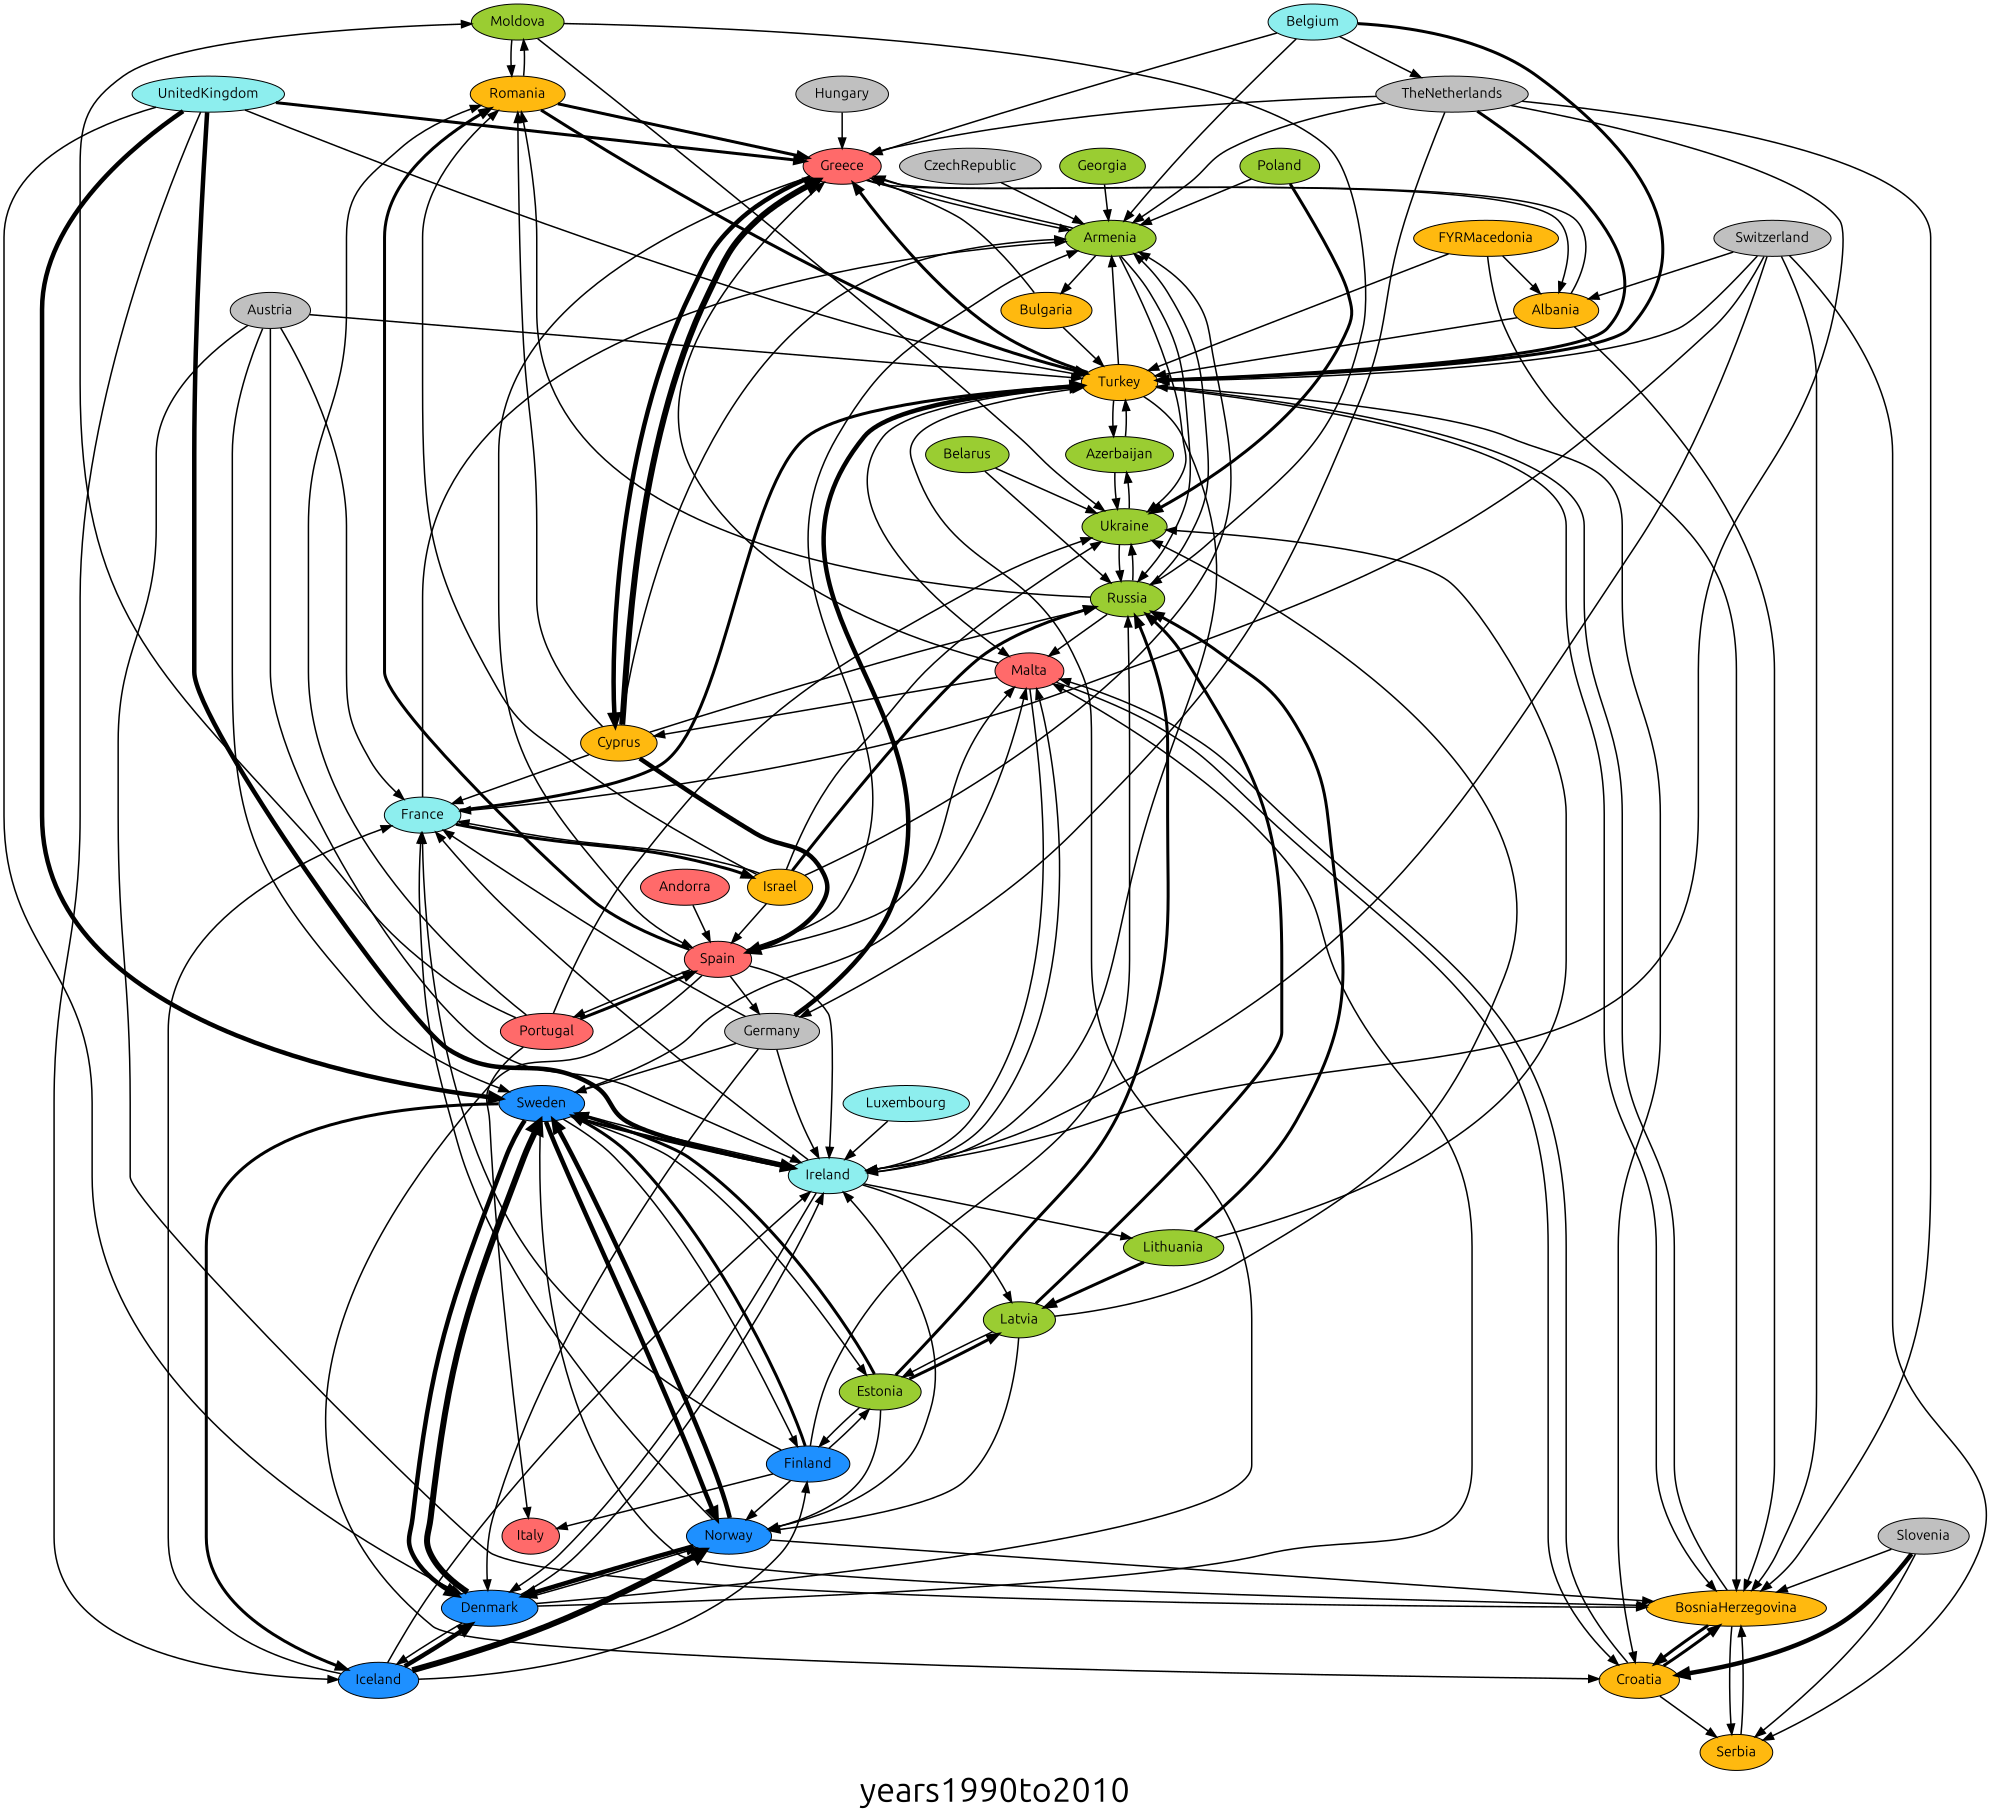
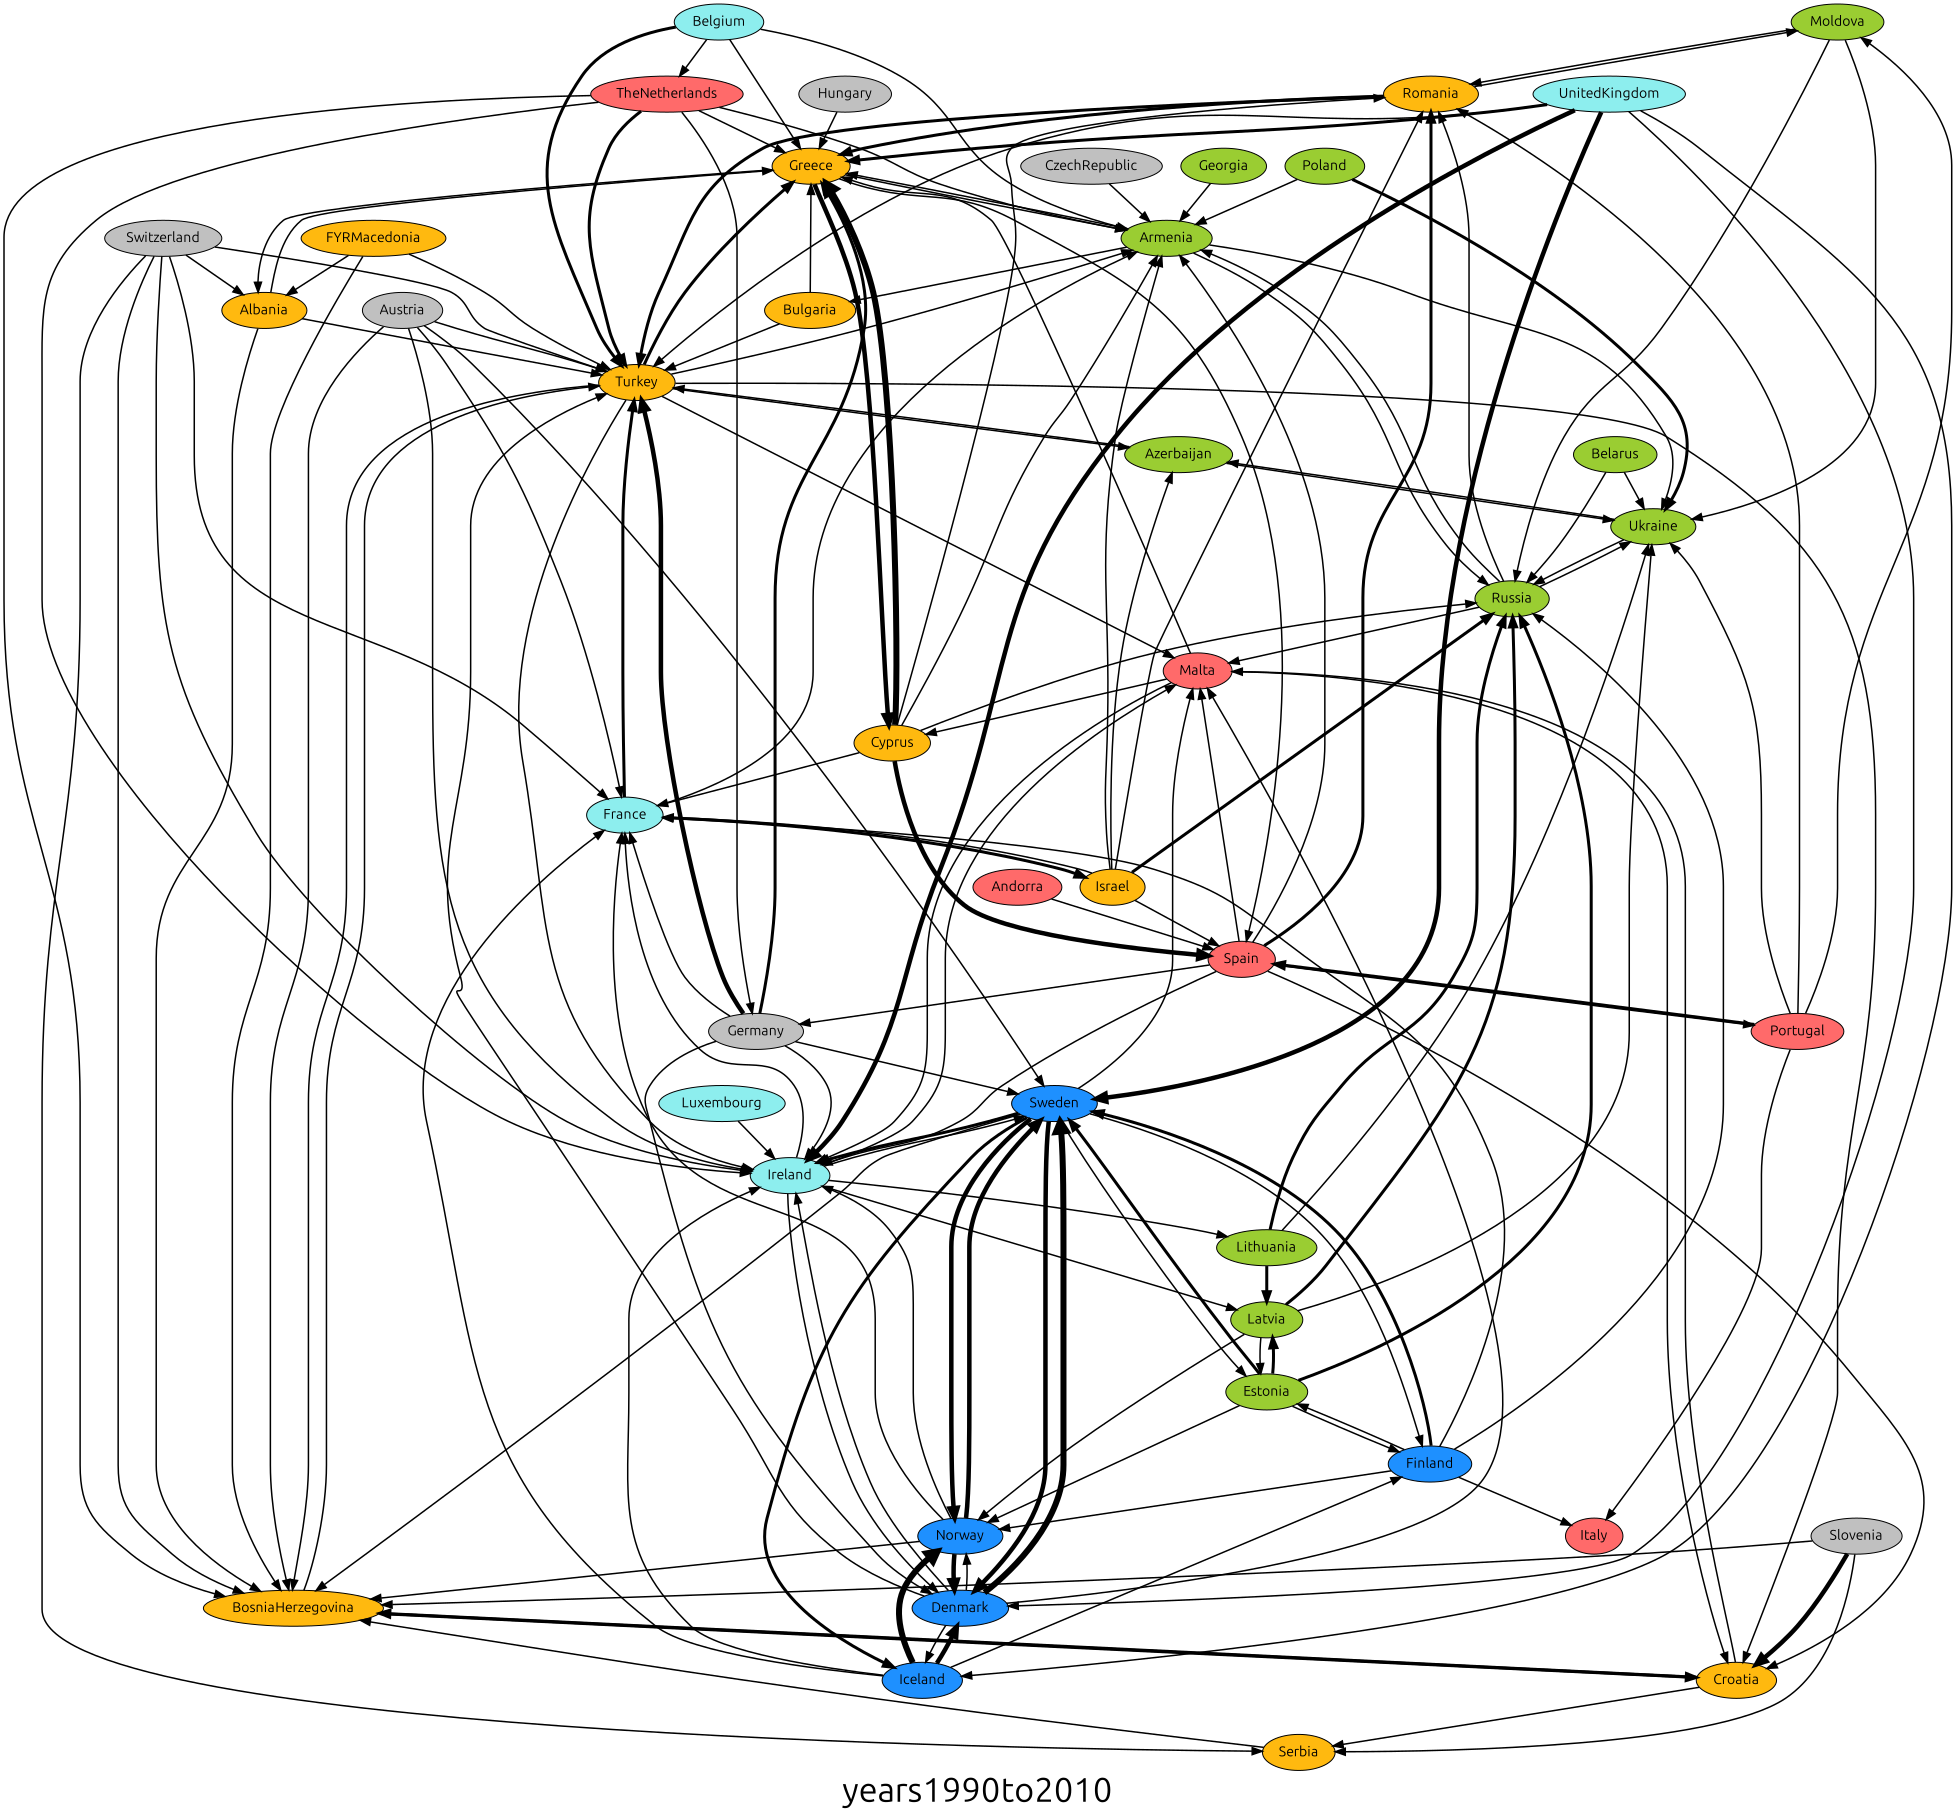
node "TheNetherlands": fillcolor gray -> indianred1
node "Greece": fillcolor indianred1 -> darkgoldenrod1
edge "Germany" -> "Greece": added
edge "Israel" -> "Ukraine": now "Israel" -> "Azerbaijan"
edge "BosniaHerzegovina" -> "Serbia": removed
